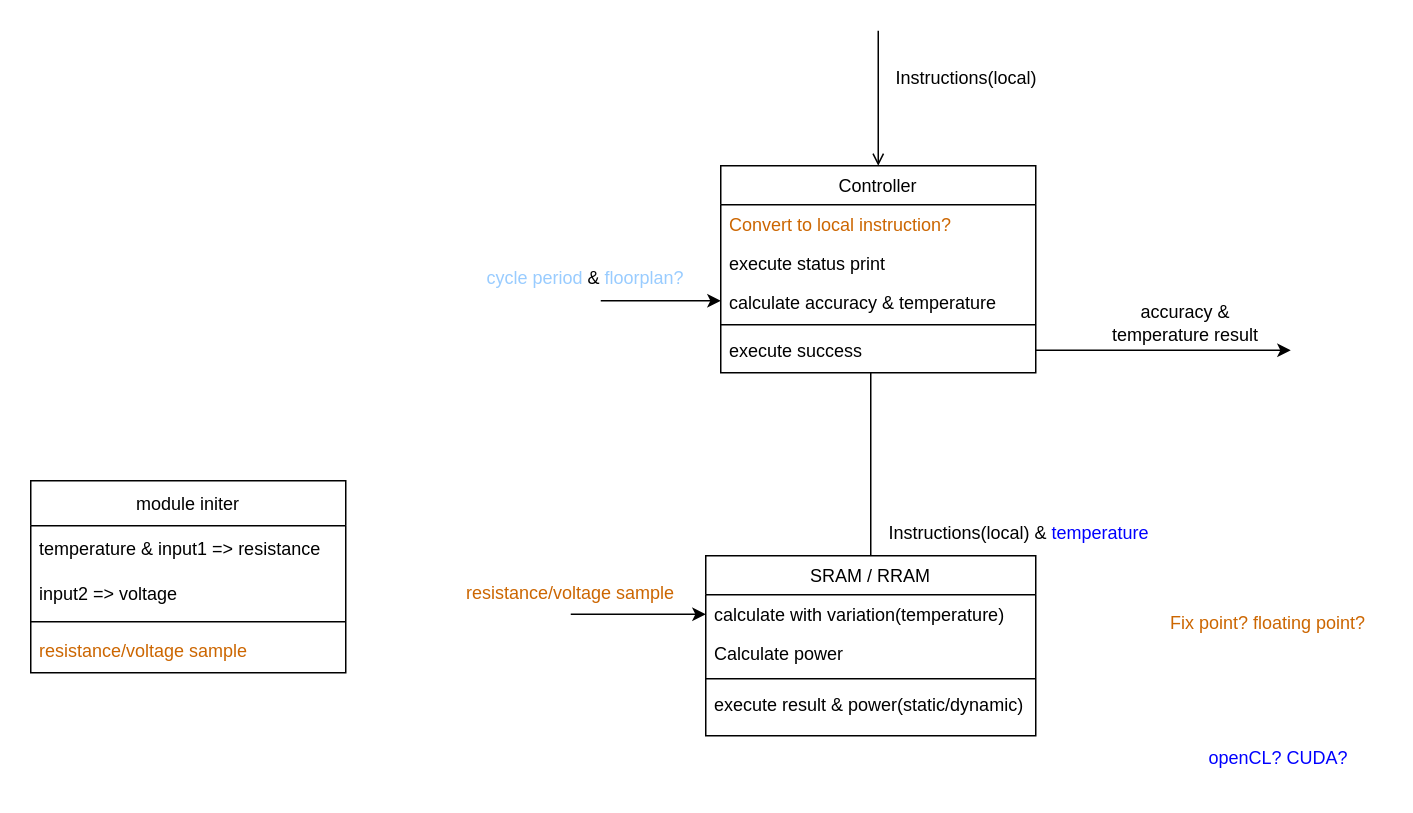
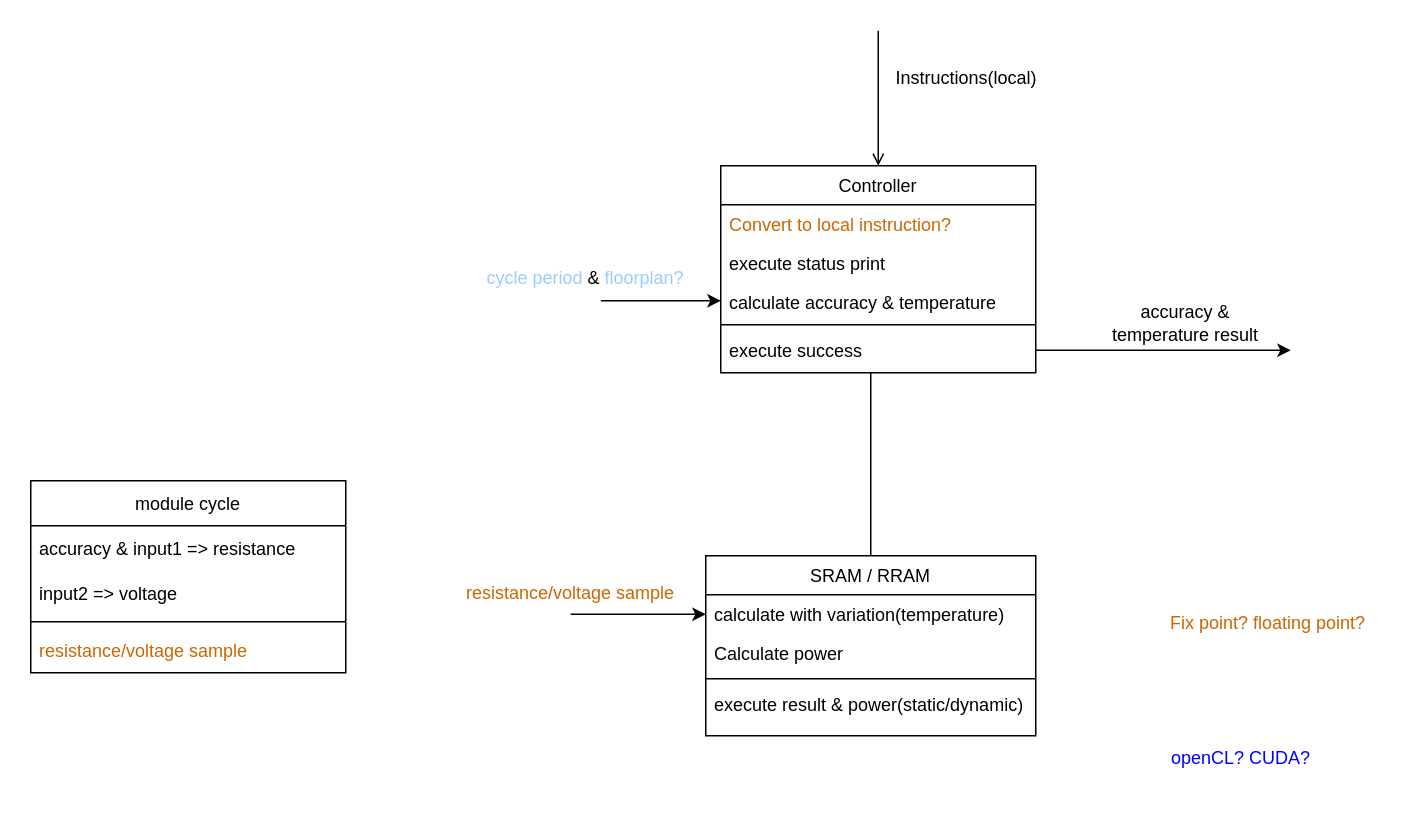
node "module initer": label "module initer" -> "module cycle"
node "Instructions(local) & temperature": removed
node "temperature & input1 => resistance": label "temperature & input1 => resistance" -> "accuracy & input1 => resistance"
node "openCL? CUDA?": moved (1279, 758) -> (1241, 758)
